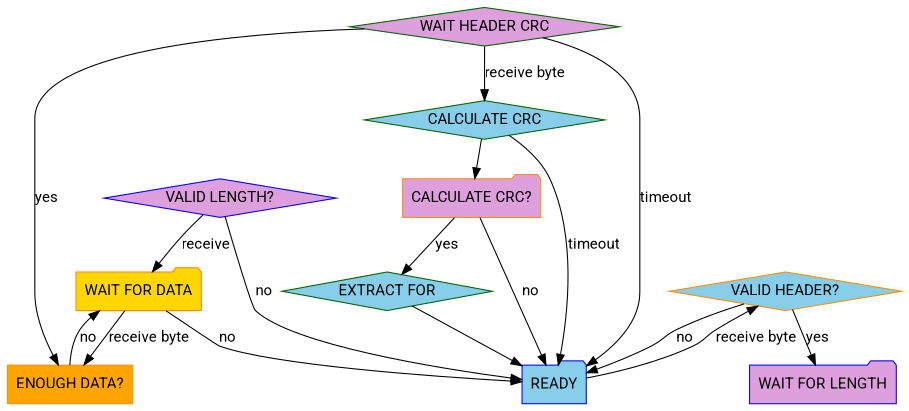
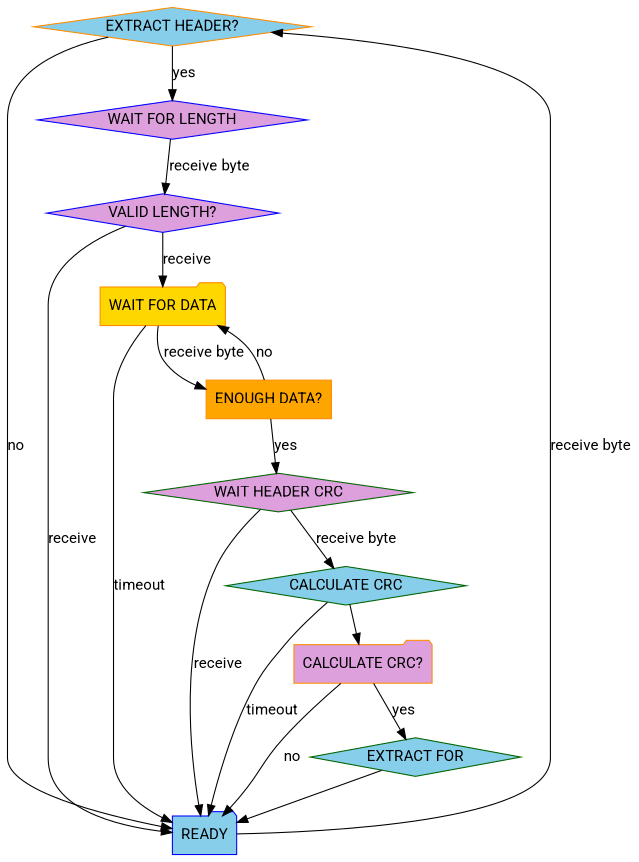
edge "WAIT HEADER CRC" -> "ENOUGH DATA?": reversed
edge "WAIT FOR LENGTH" -> "VALID LENGTH?": added, label "receive byte"
edge "WAIT HEADER CRC" -> "READY": label "timeout" -> "receive"
edge "VALID LENGTH?" -> "READY": label "no" -> "receive"
node "VALID HEADER?": label "VALID HEADER?" -> "EXTRACT HEADER?"
edge "WAIT FOR DATA" -> "READY": label "no" -> "timeout"
node "WAIT FOR LENGTH": shape folder -> diamond
